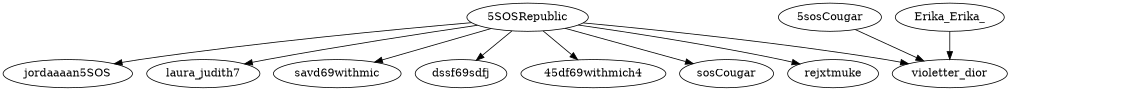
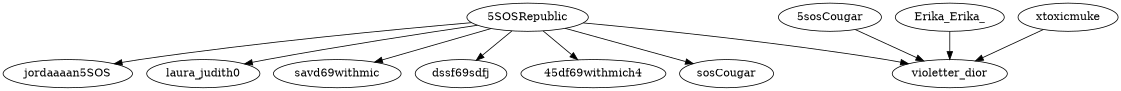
node "xtoxicmuke": added
node "laura_judith7": label "laura_judith7" -> "laura_judith0"
node "rejxtmuke": removed
